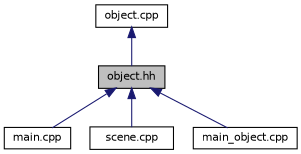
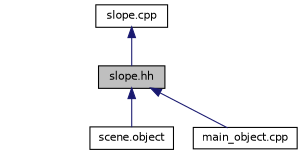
node "object.cpp": label "object.cpp" -> "slope.cpp"
node "object.hh": label "object.hh" -> "slope.hh"
node "main.cpp": removed
node "scene.cpp": label "scene.cpp" -> "scene.object"
